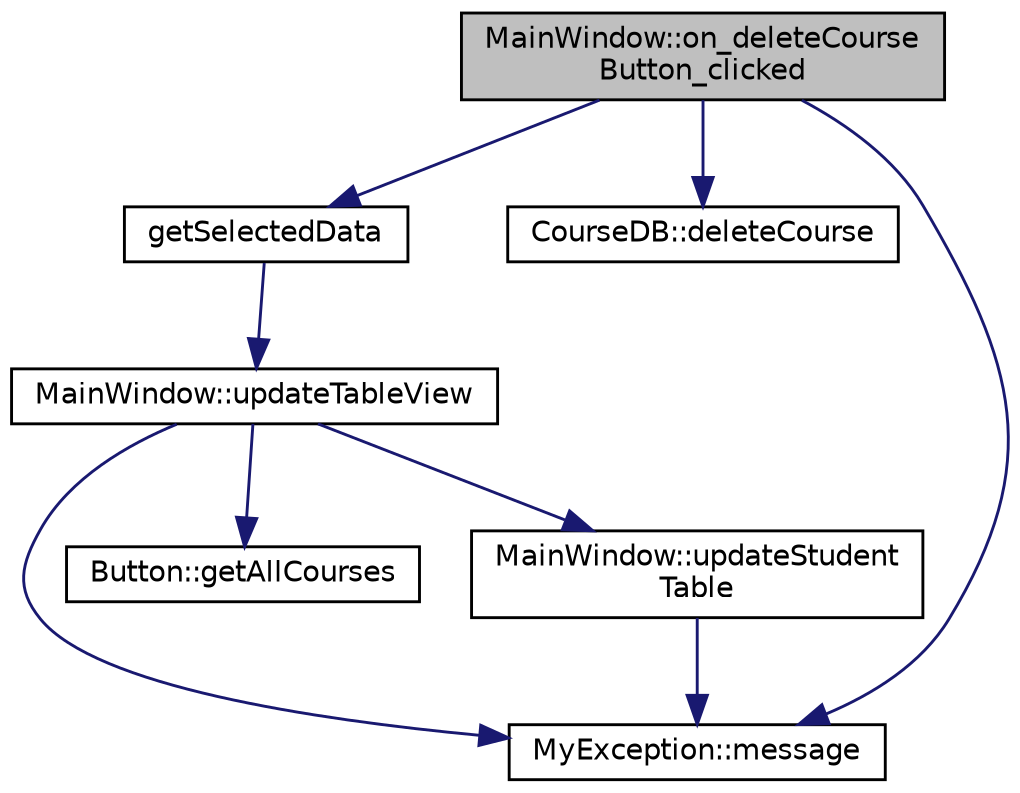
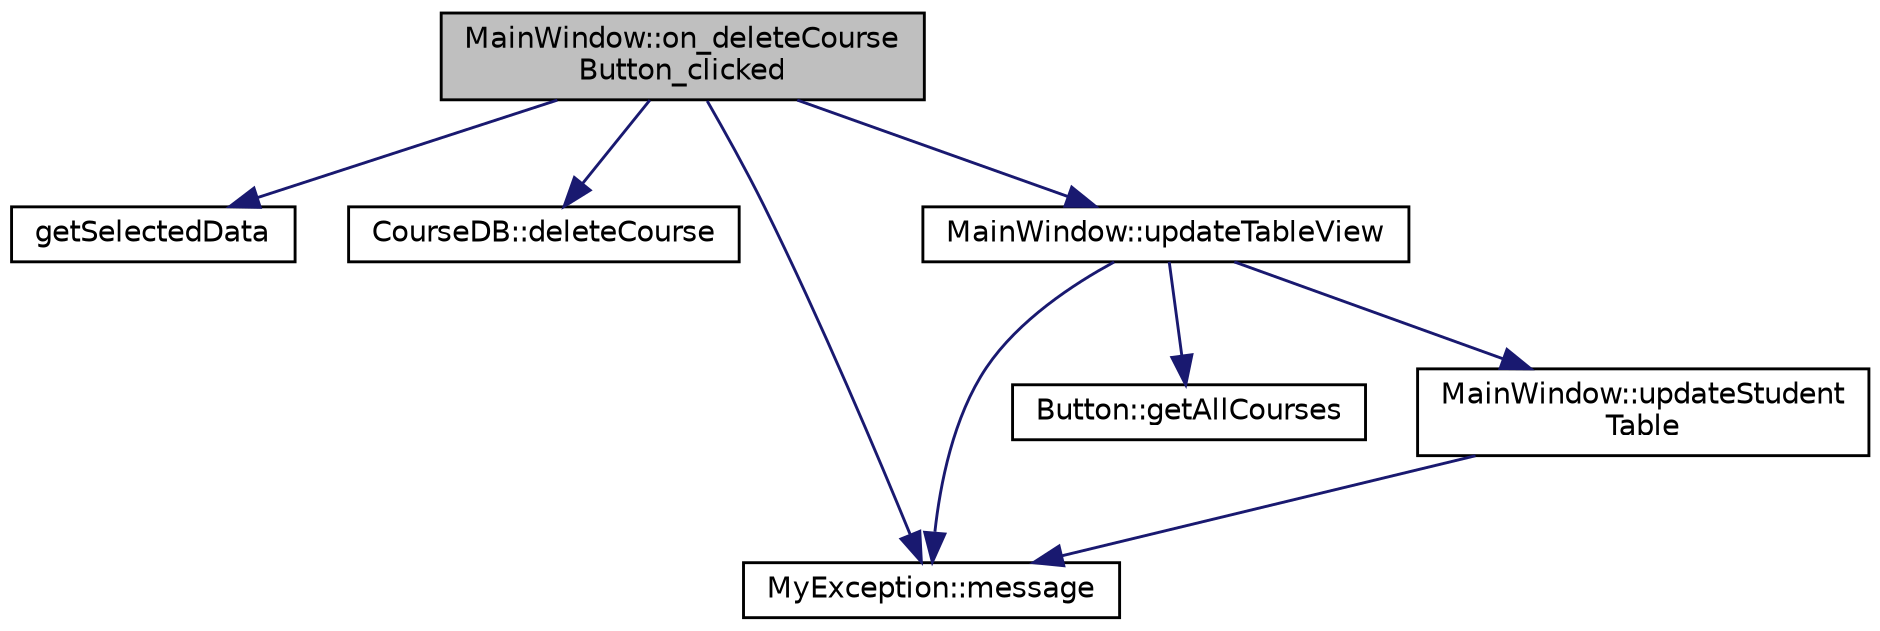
edge "getSelectedData" -> "MainWindow::updateTableView": now "MainWindow::on_deleteCourse Button_clicked" -> "MainWindow::updateTableView"
